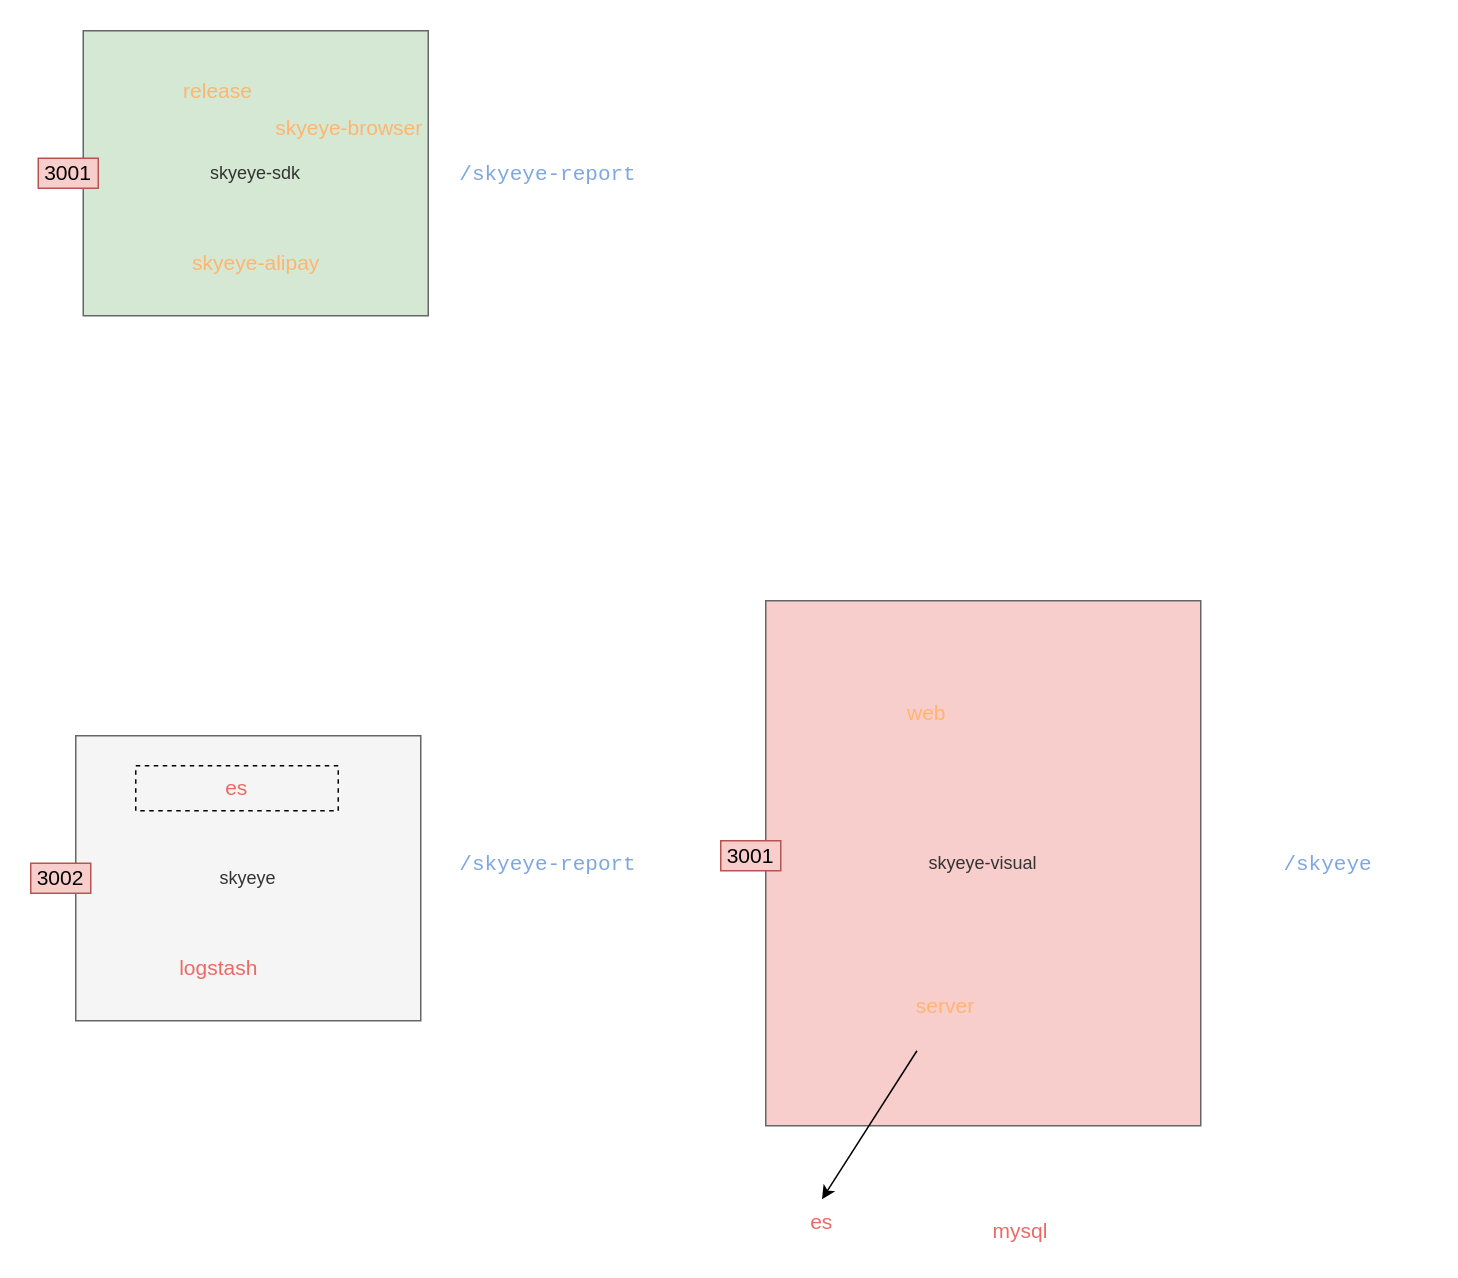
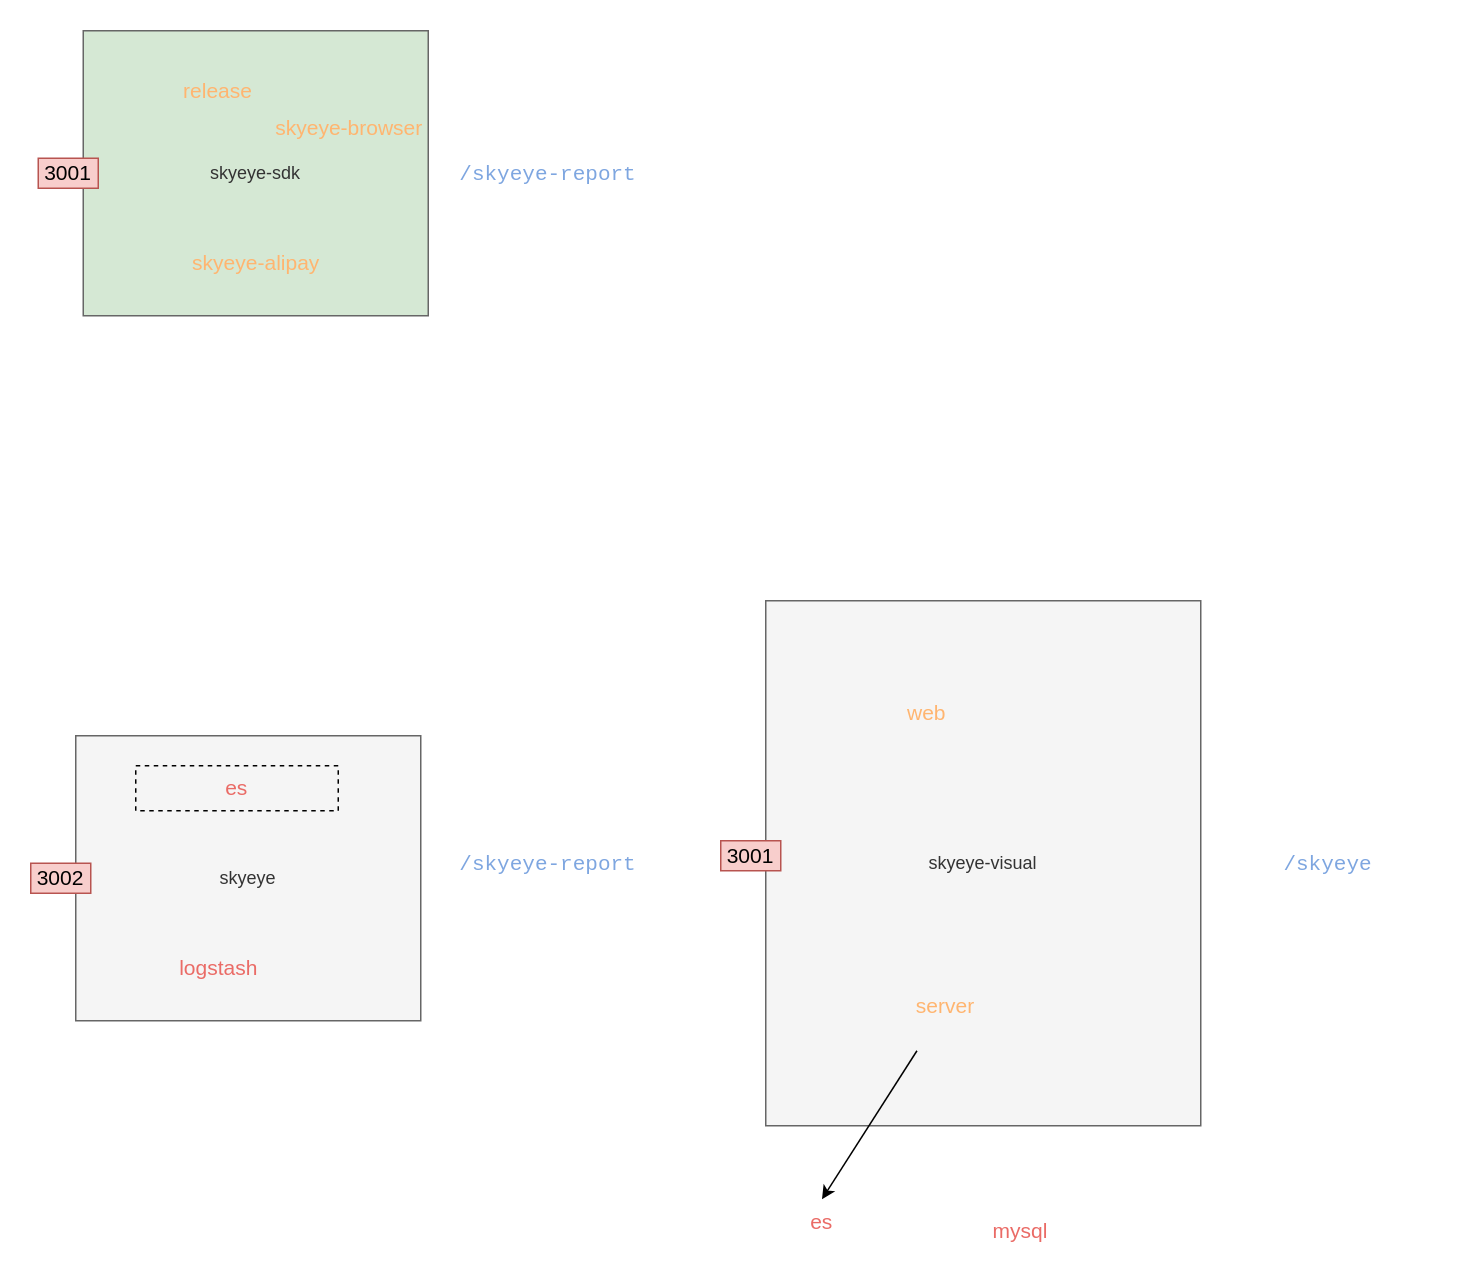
node "skyeye-visual": fillcolor #f8cecc -> #f5f5f5
